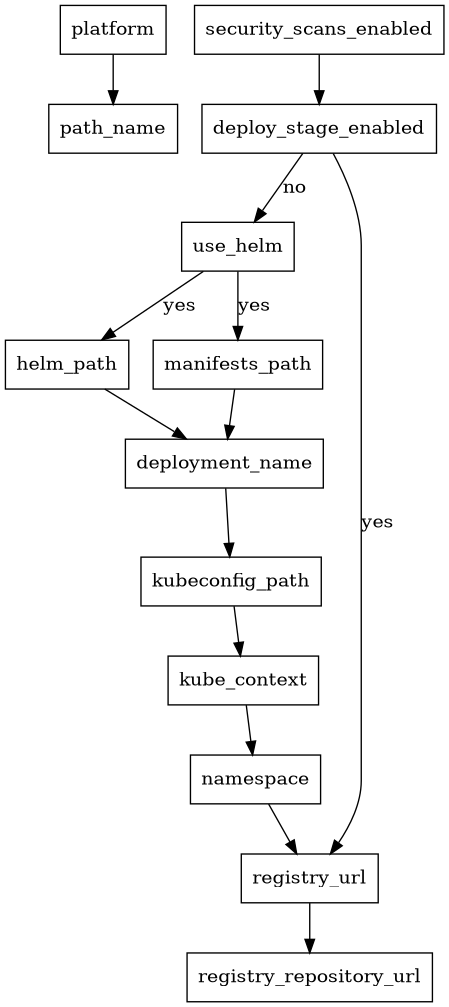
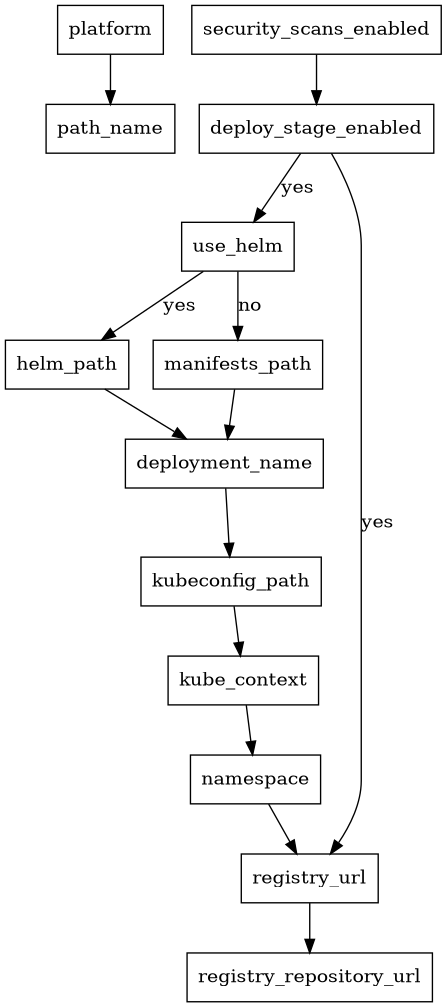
edge "deploy_stage_enabled" -> "use_helm": label "no" -> "yes"
edge "use_helm" -> "manifests_path": label "yes" -> "no"
